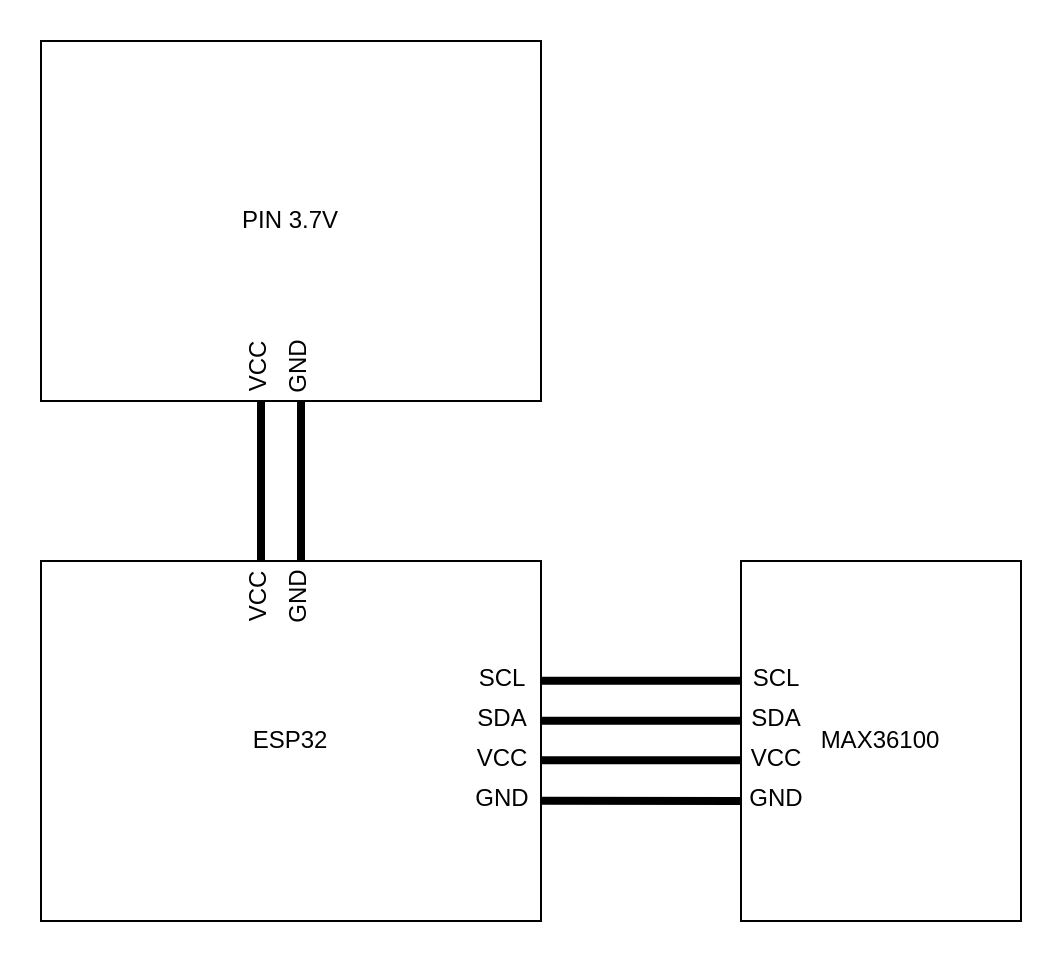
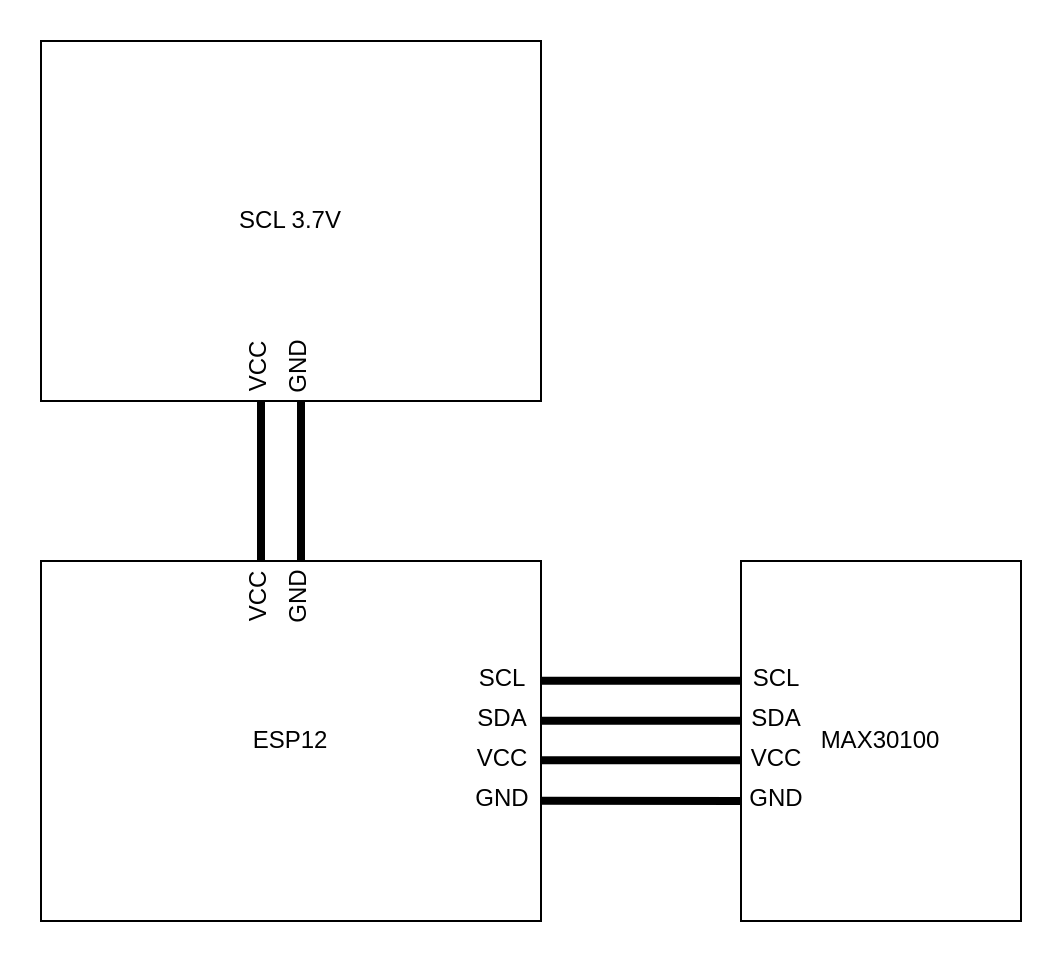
node "PIN 3.7V": label "PIN 3.7V" -> "SCL 3.7V"
node "ESP32": label "ESP32" -> "ESP12"
node "MAX36100": label "MAX36100" -> "MAX30100"
